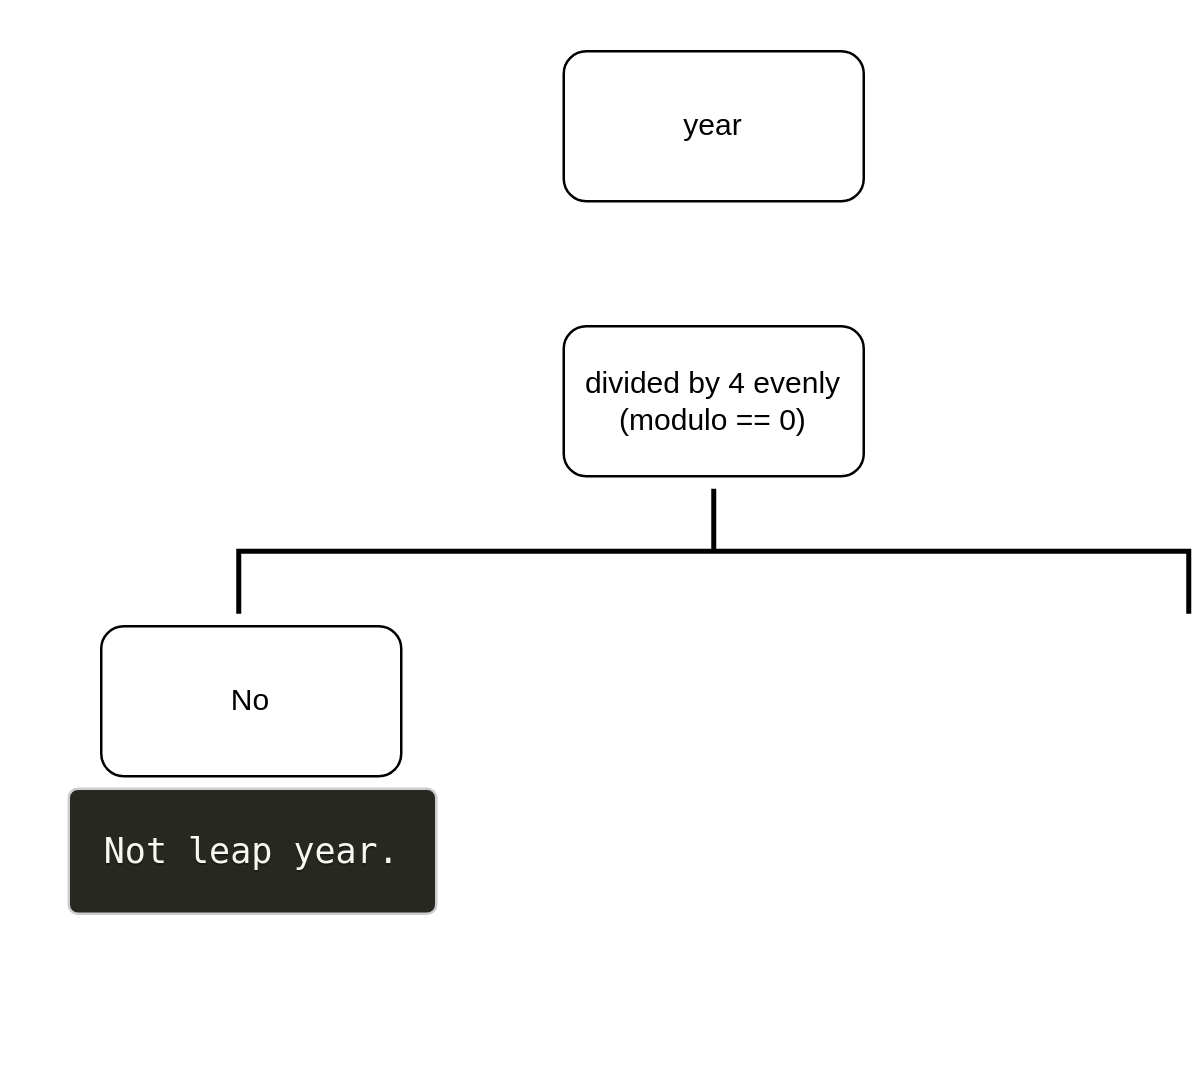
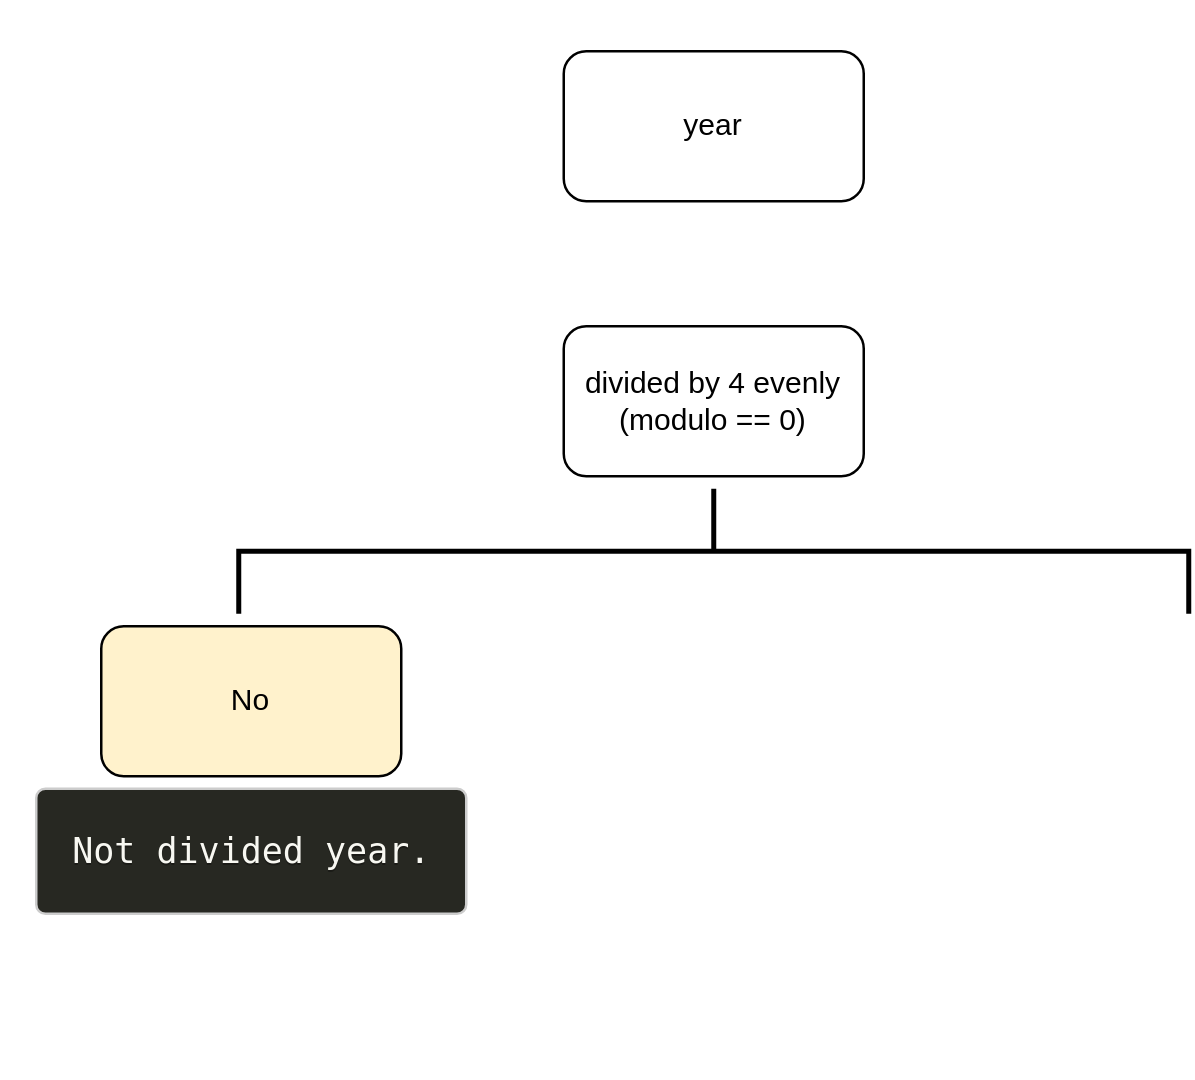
node "No": fillcolor #ffffff -> #fff2cc
node "Not leap year.": label "Not leap year." -> "Not divided year."
